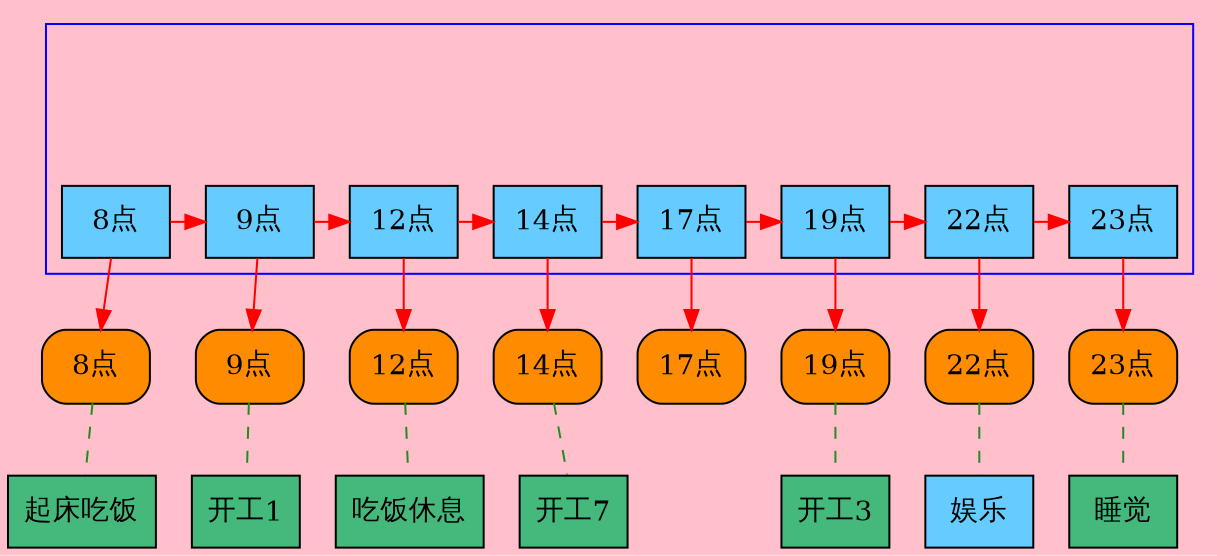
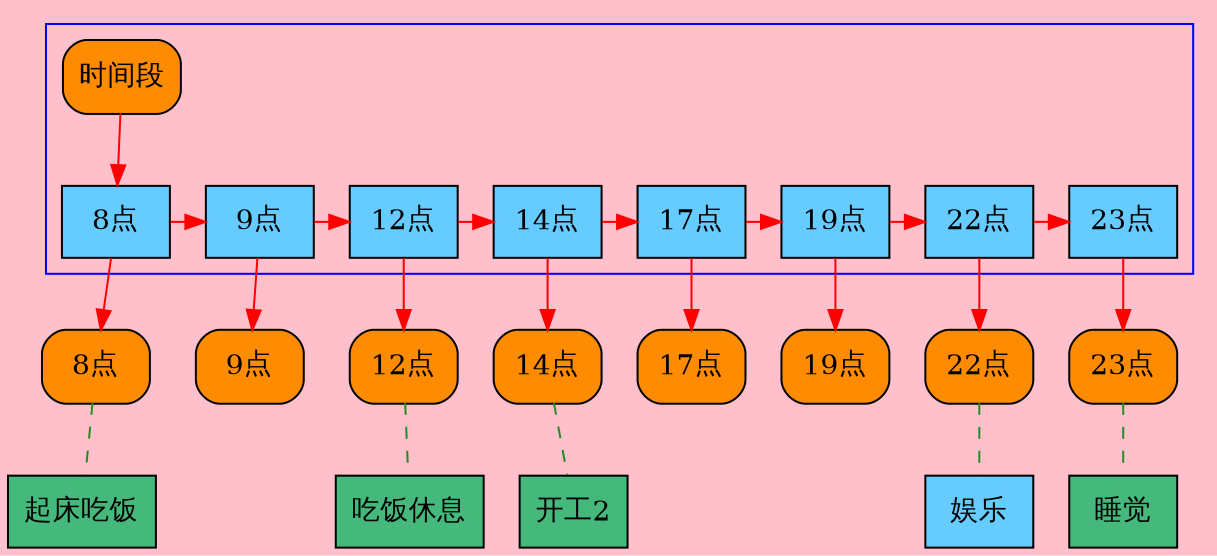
node "时间段": added
node "开工1": removed
node "开工7": label "开工7" -> "开工2"
node "开工3": removed
